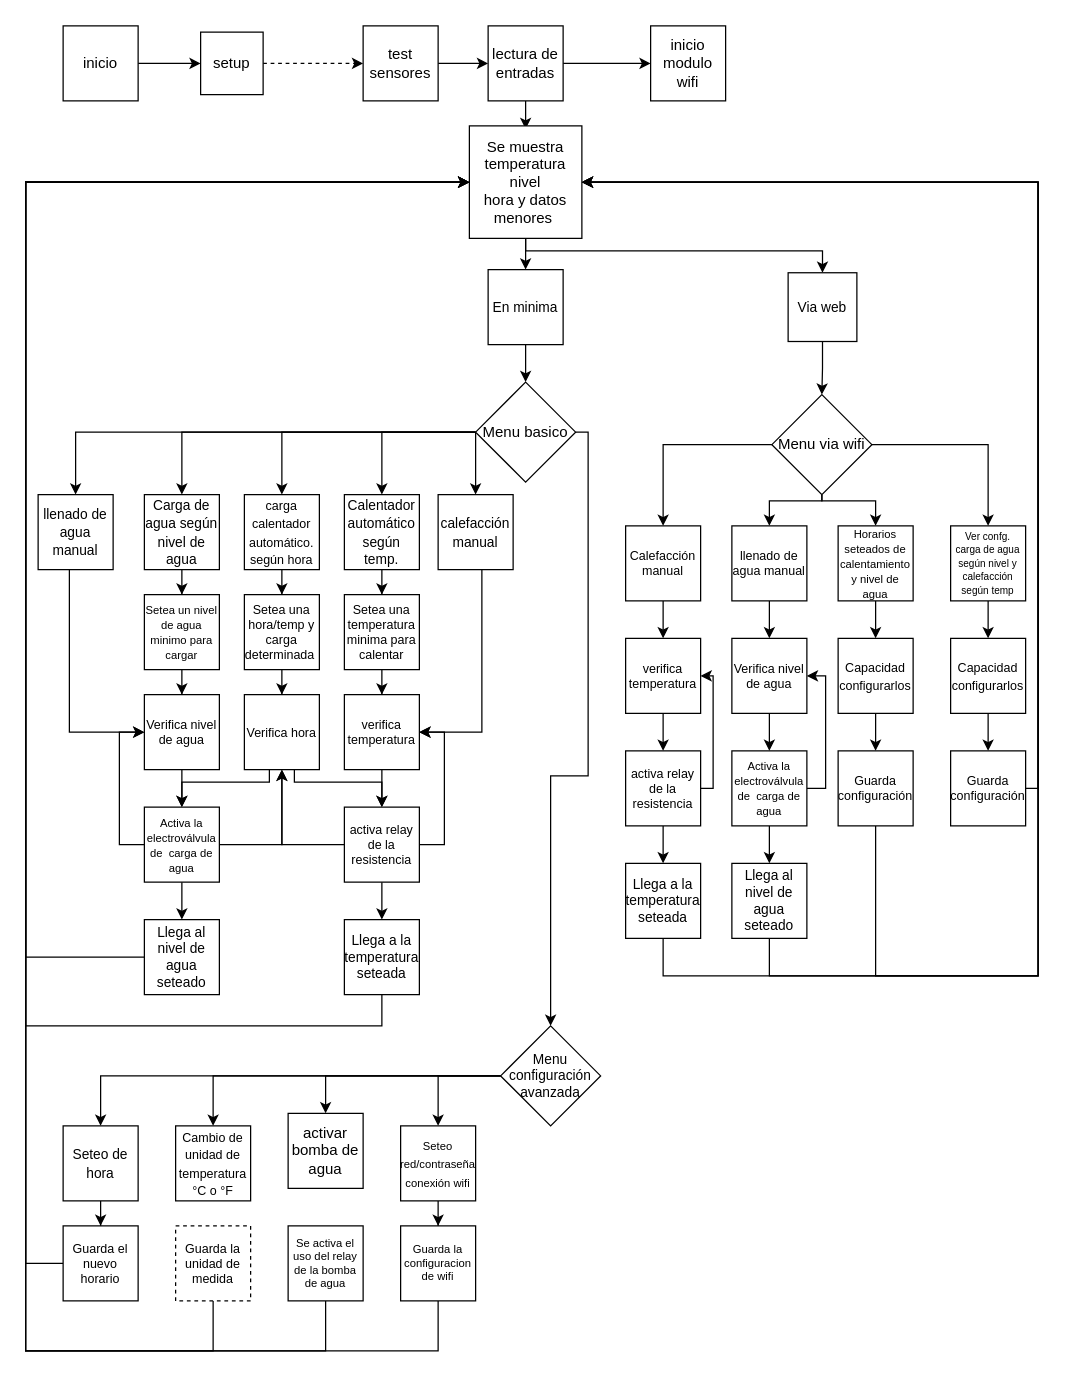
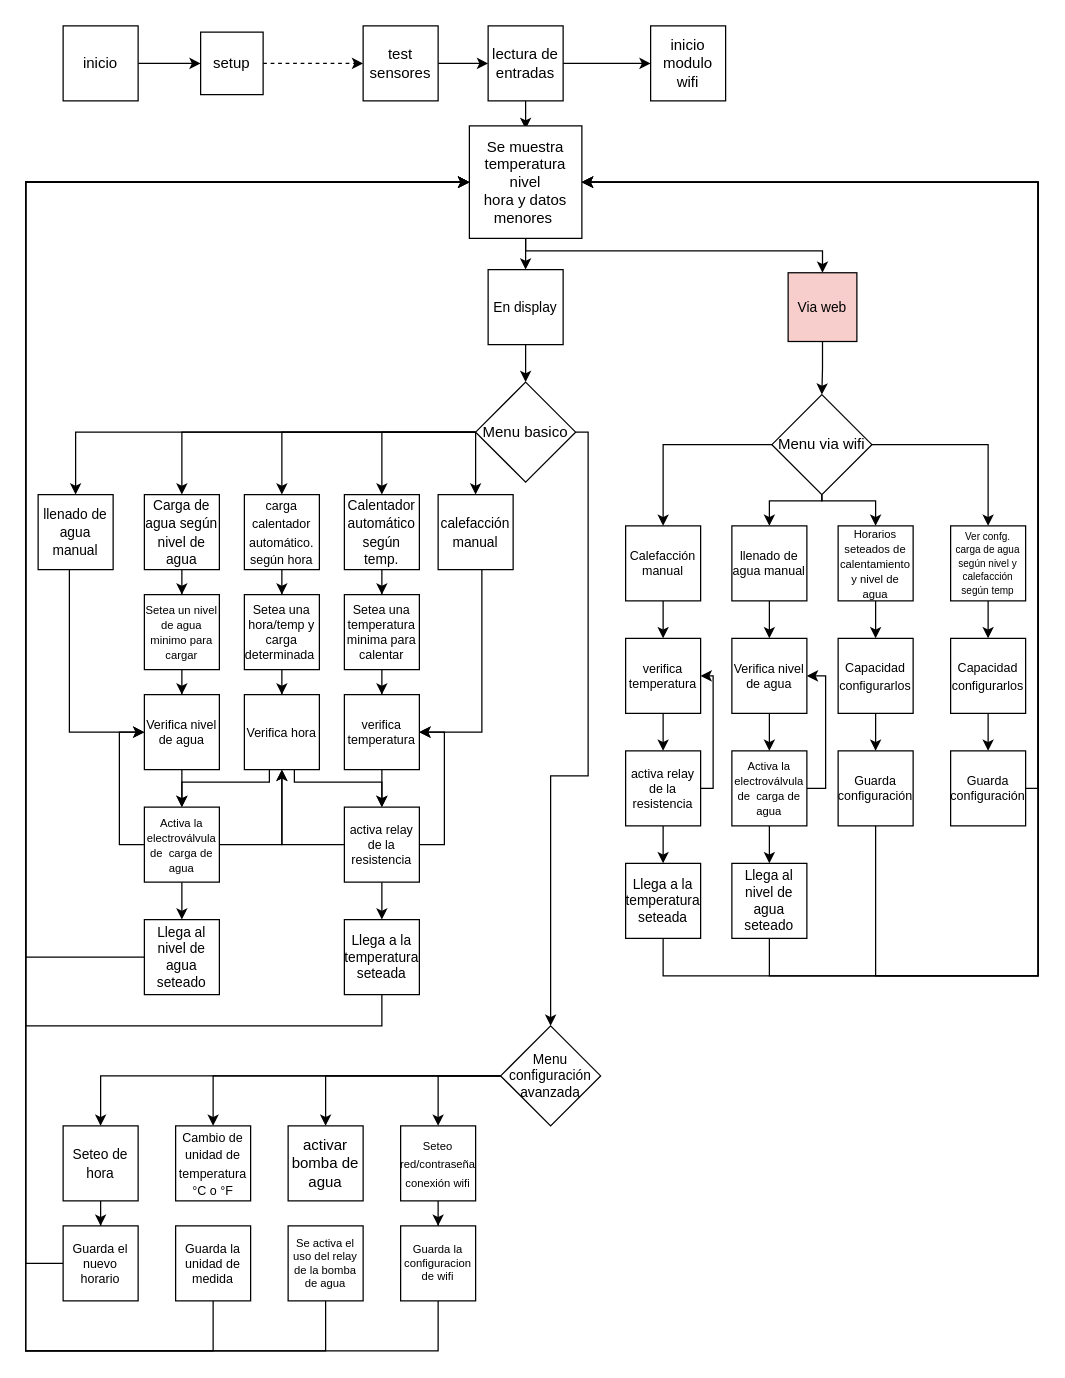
node "En minima": label "En minima" -> "En display"
node "Via web": fillcolor #ffffff -> #f8cecc
node "activar bomba de agua": moved (326, 1151) -> (326, 1163)
node "Guarda la unidad de medida": style dashed -> solid
